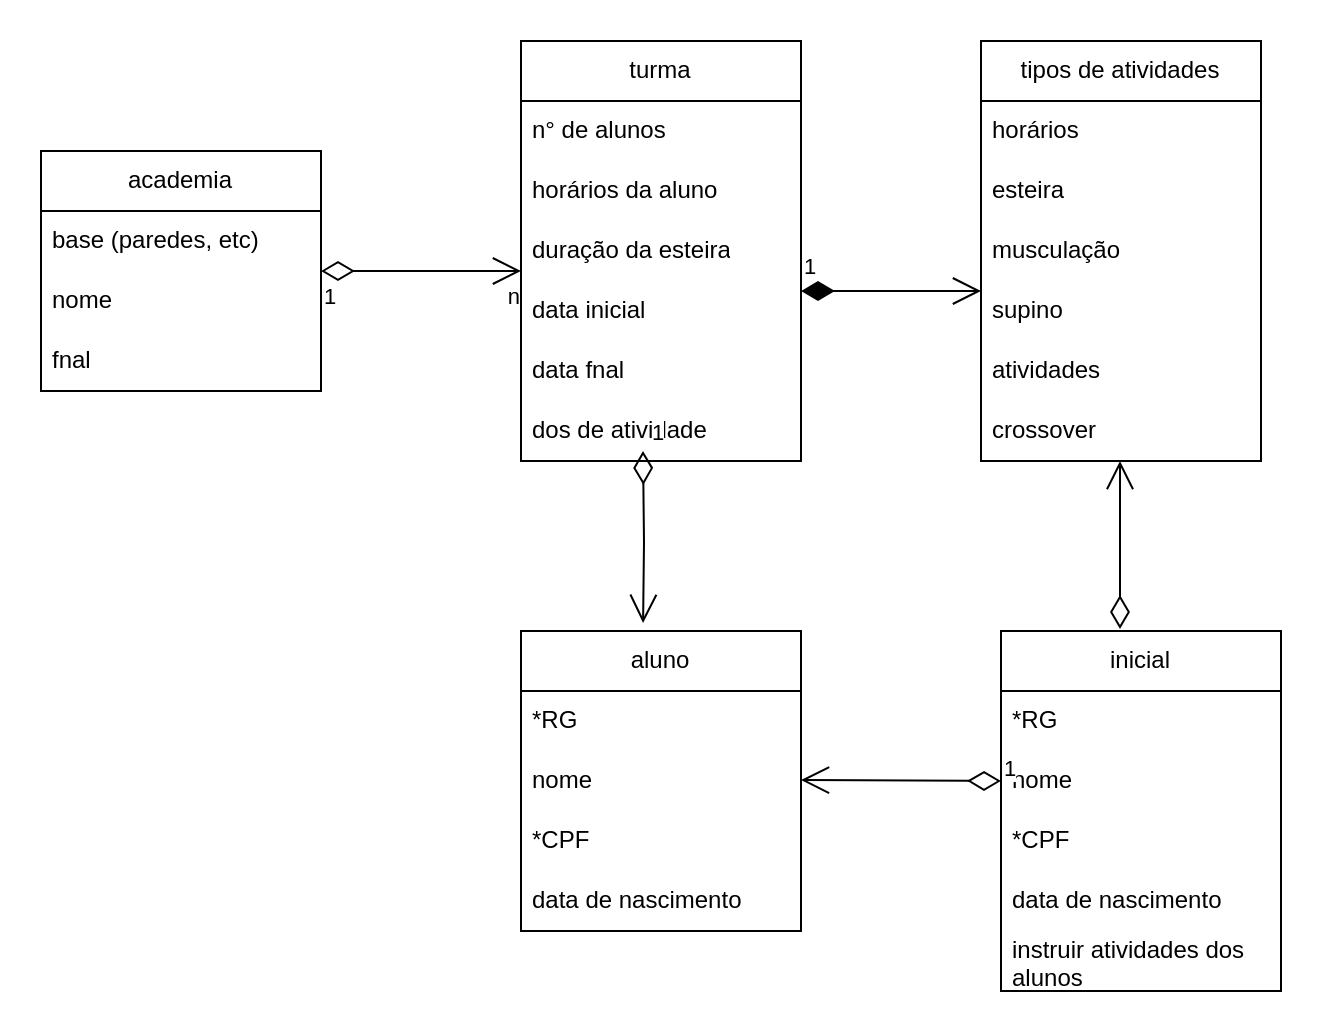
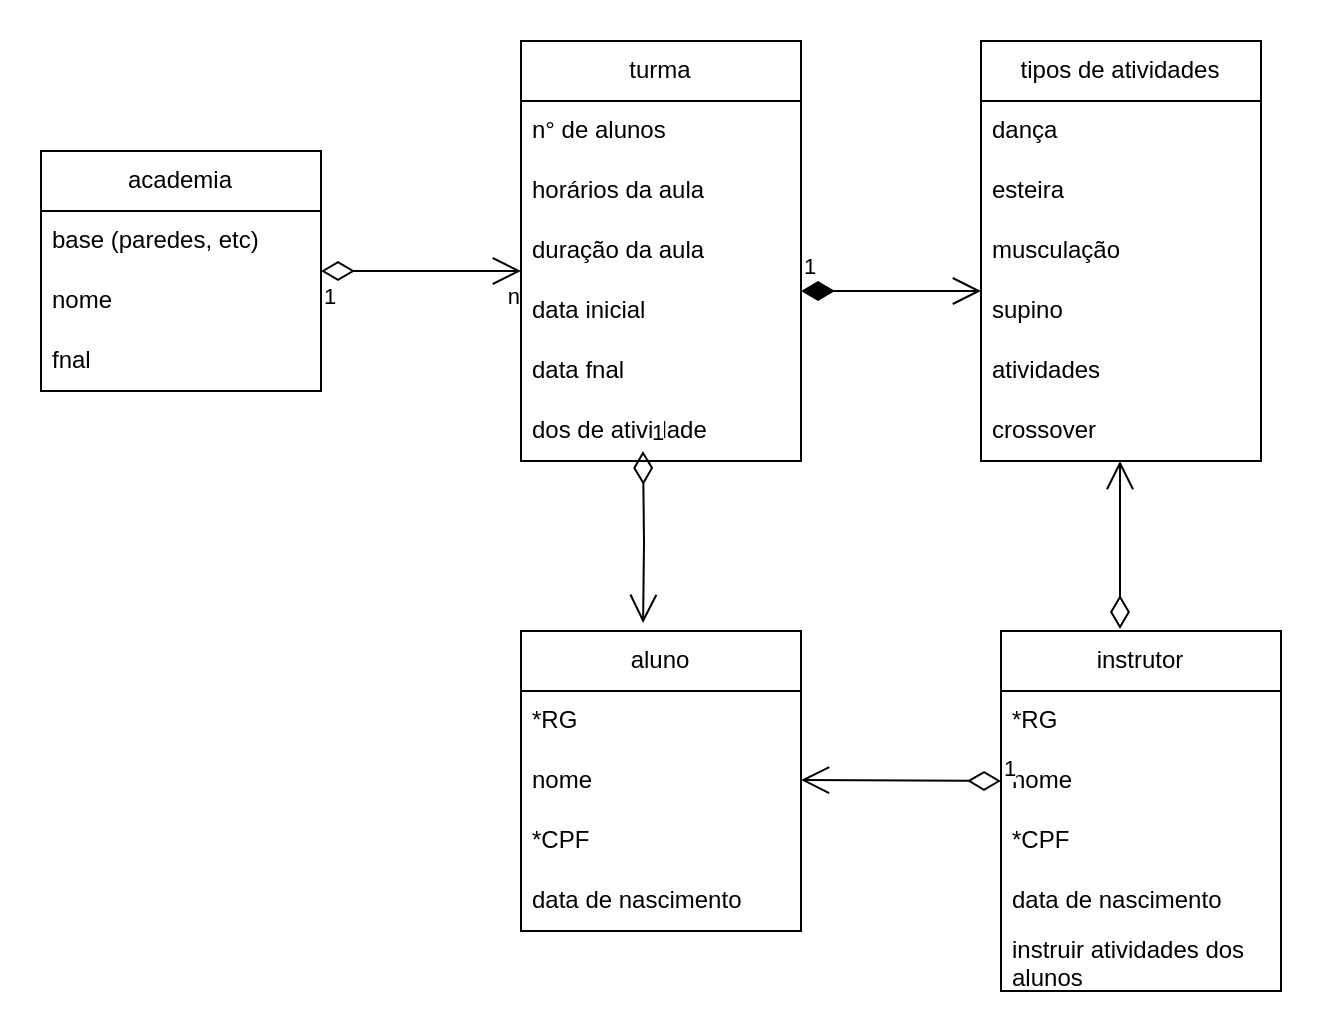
node "horários": label "horários" -> "dança"
node "horários da aluno": label "horários da aluno" -> "horários da aula"
node "duração da esteira": label "duração da esteira" -> "duração da aula"
node "inicial": label "inicial" -> "instrutor"
